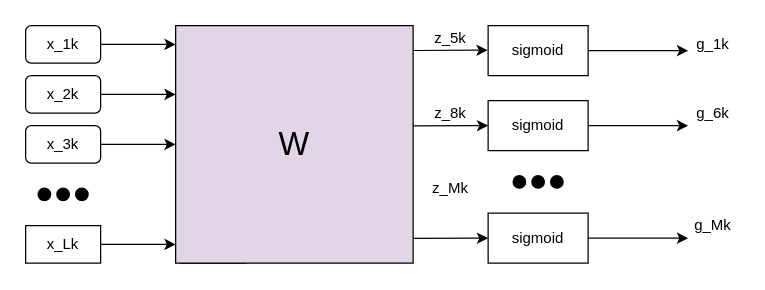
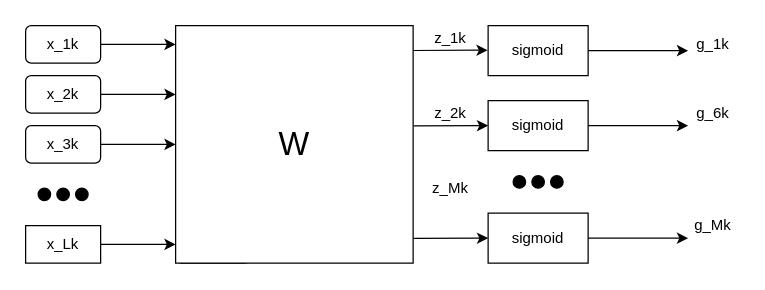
node "z_5k": label "z_5k" -> "z_1k"
node "z_8k": label "z_8k" -> "z_2k"
node "W": fillcolor #e1d5e7 -> #ffffff
